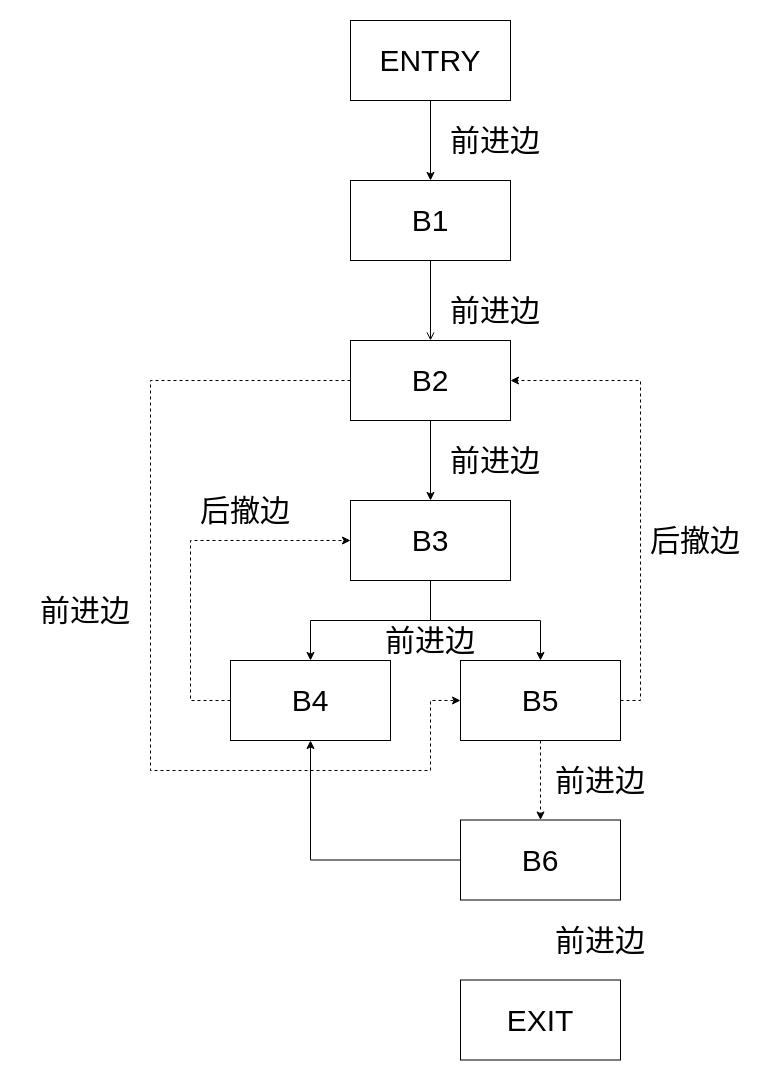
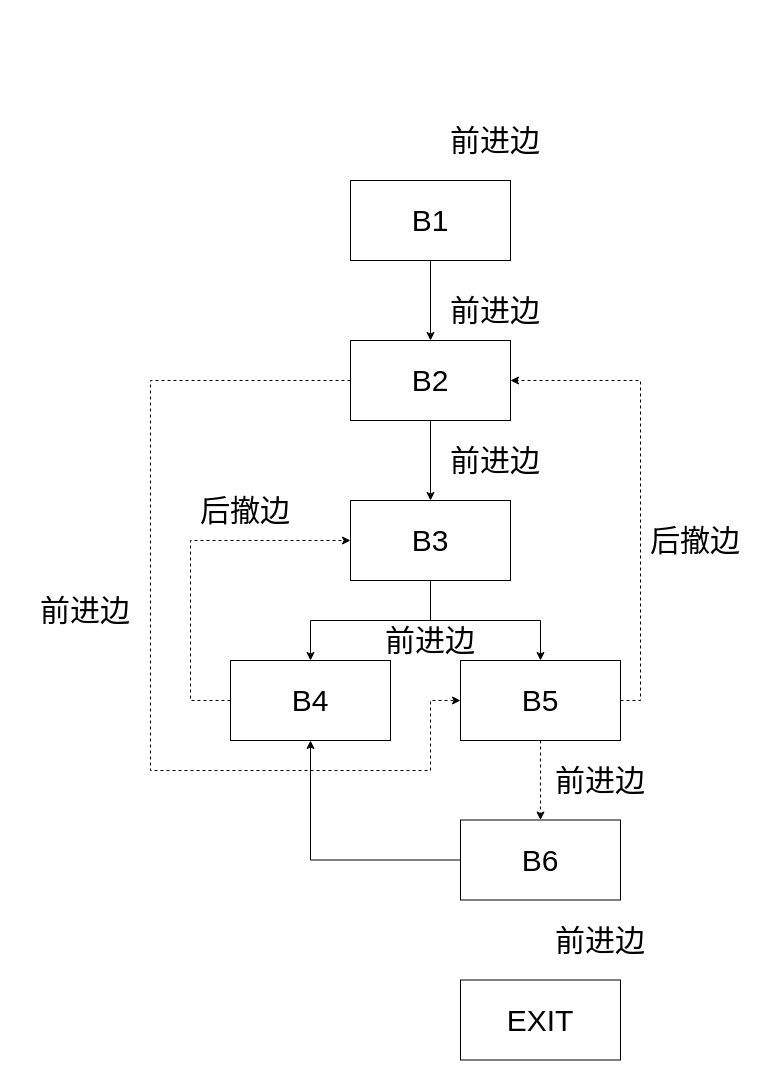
node "ENTRY": removed
edge "ENTRY" -> "B1": removed
edge "B1" -> "B2": arrowhead open -> classic
